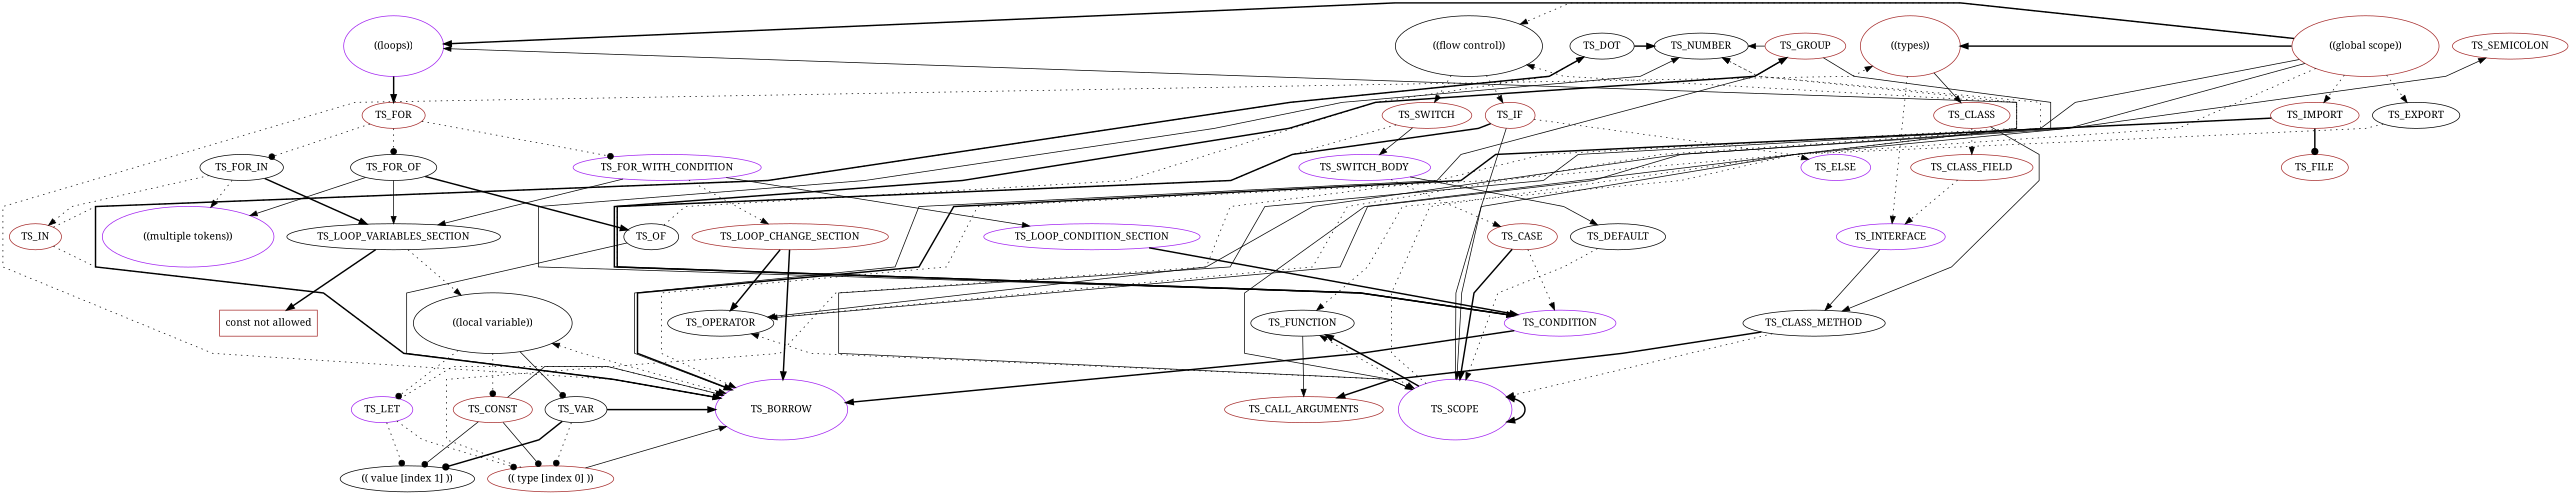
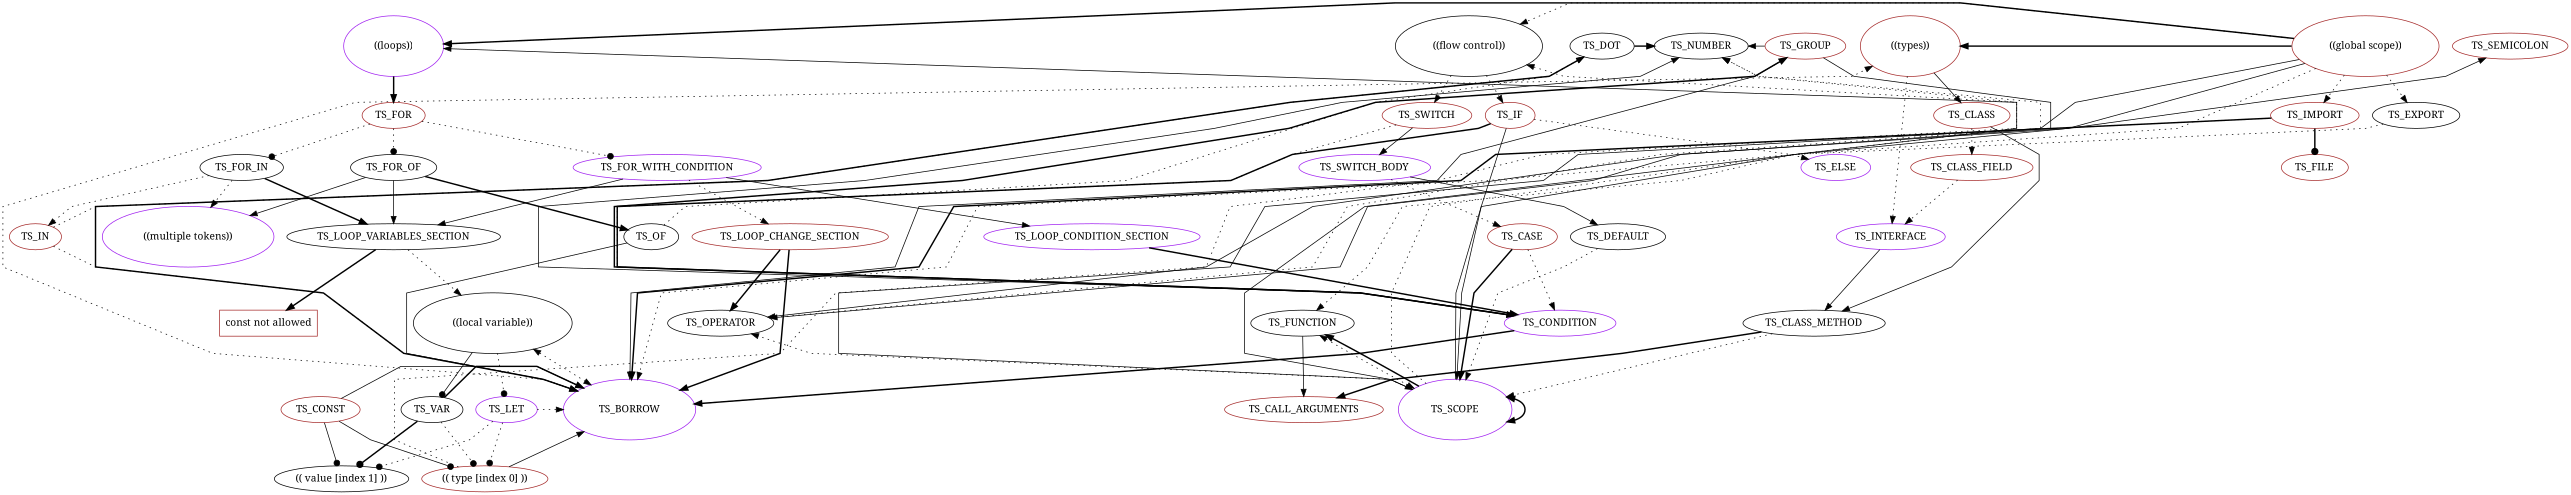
edge "((local variable))" -> "TS_CONST": removed
